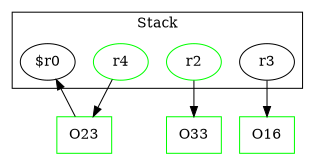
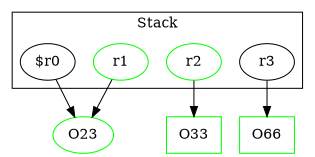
node "r4": label "r4" -> "r1"
edge "O23" -> "$r0": reversed
node "O23": shape box -> ellipse
node "O16": label "O16" -> "O66"
